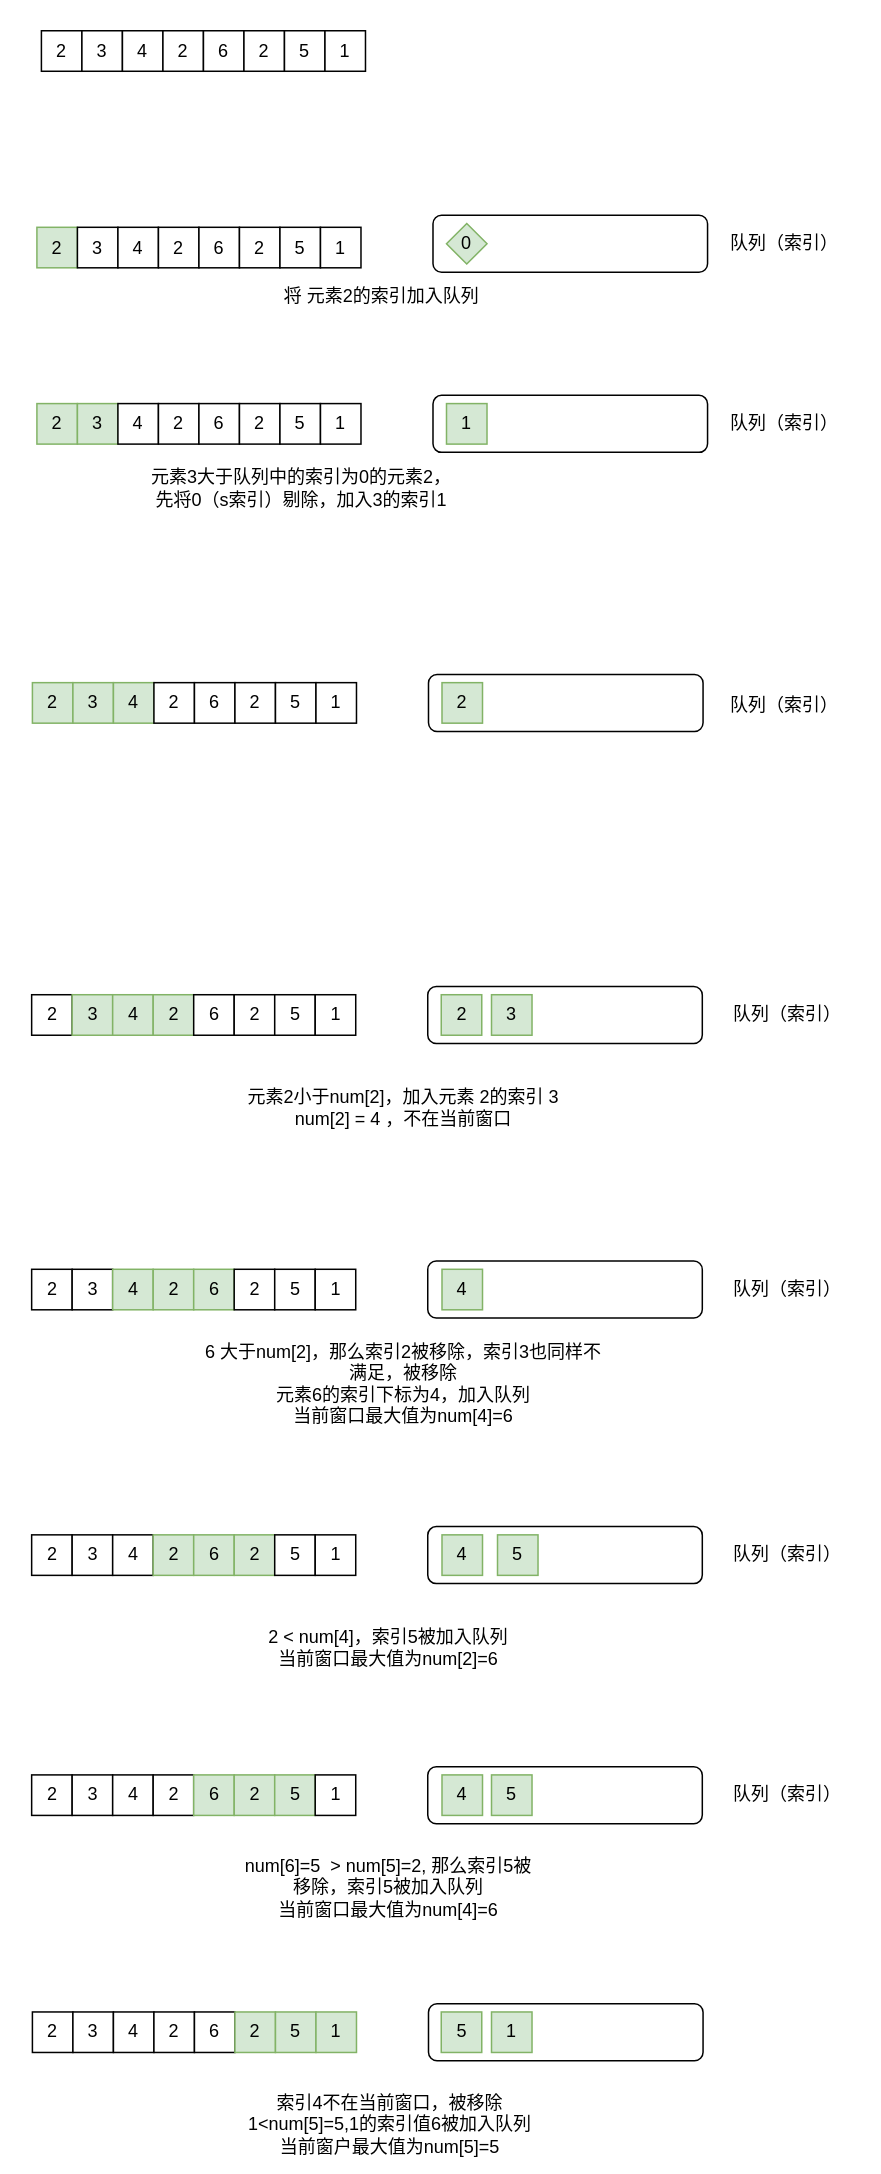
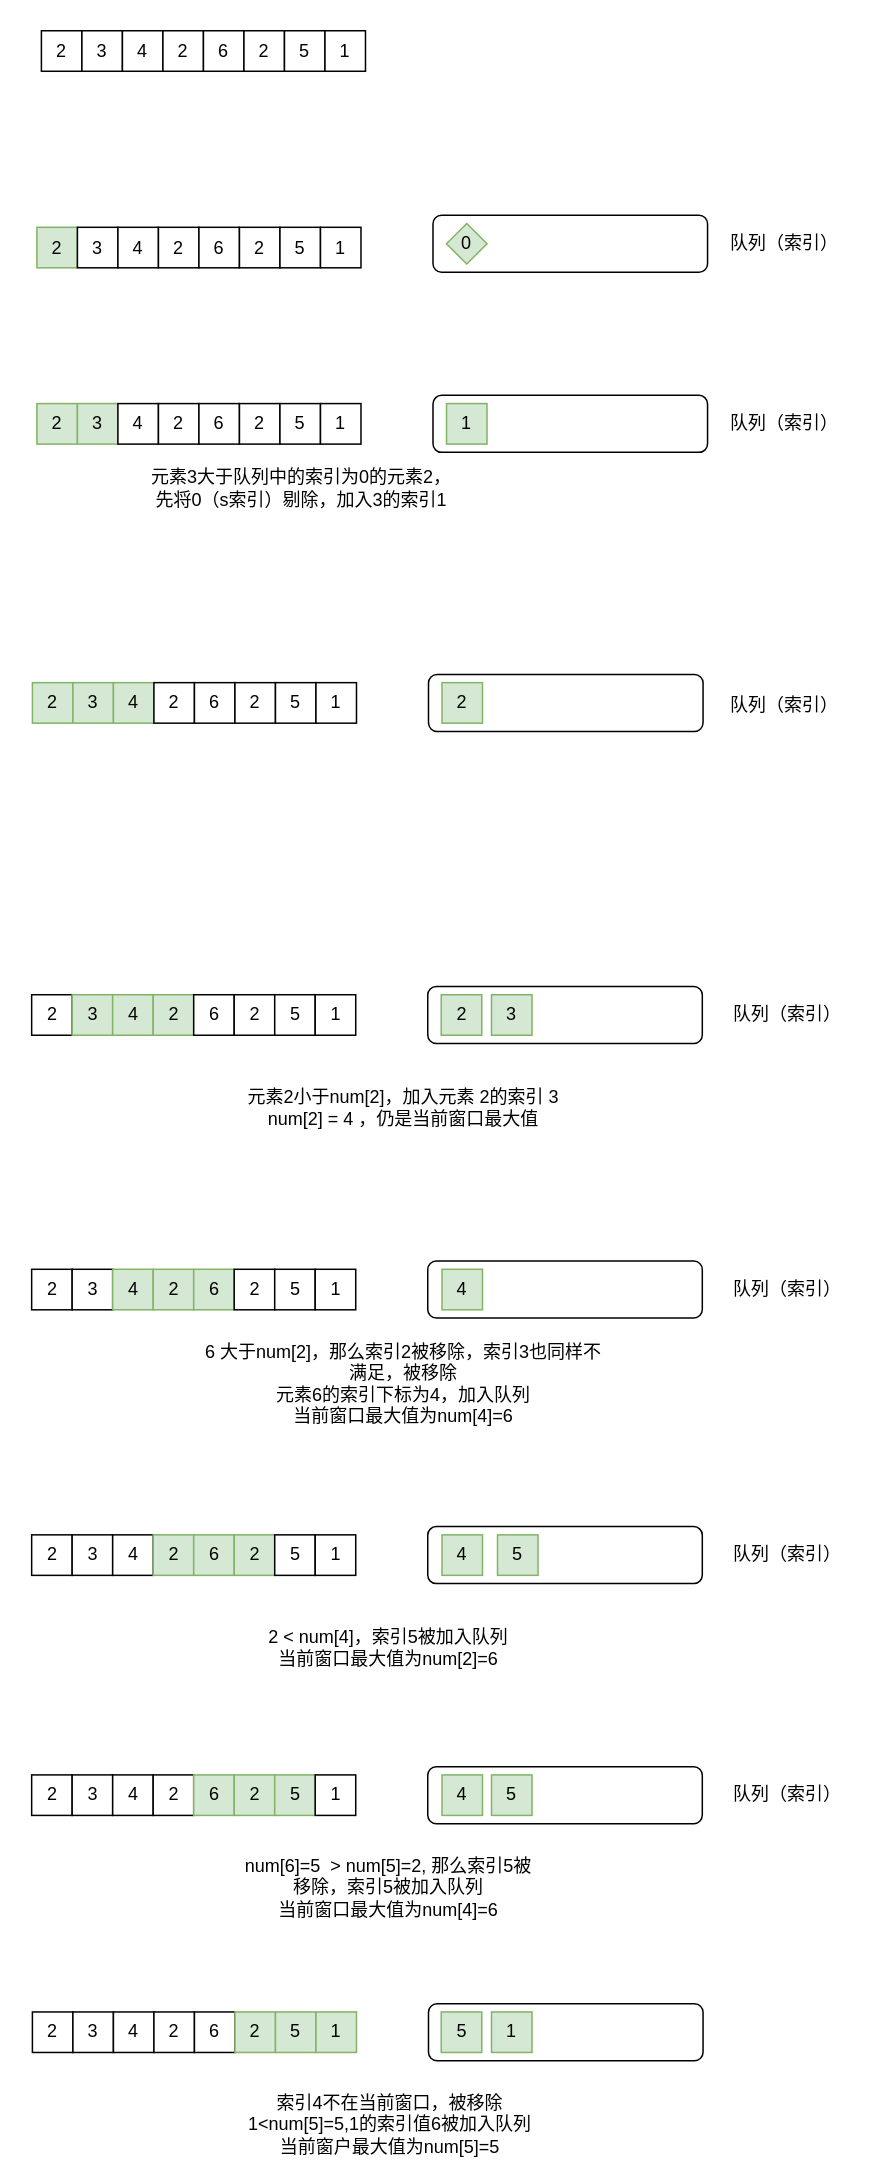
node "将 元素2的索引加入队列": removed
node "元素2小于num[2]，加入元素 2的索引 3 num[2] = 4 ，不在当前窗口": label "元素2小于num[2]，加入元素 2的索引 3 num[2] = 4 ，不在当前窗口" -> "元素2小于num[2]，加入元素 2的索引 3 num[2] = 4 ，仍是当前窗口最大值"
